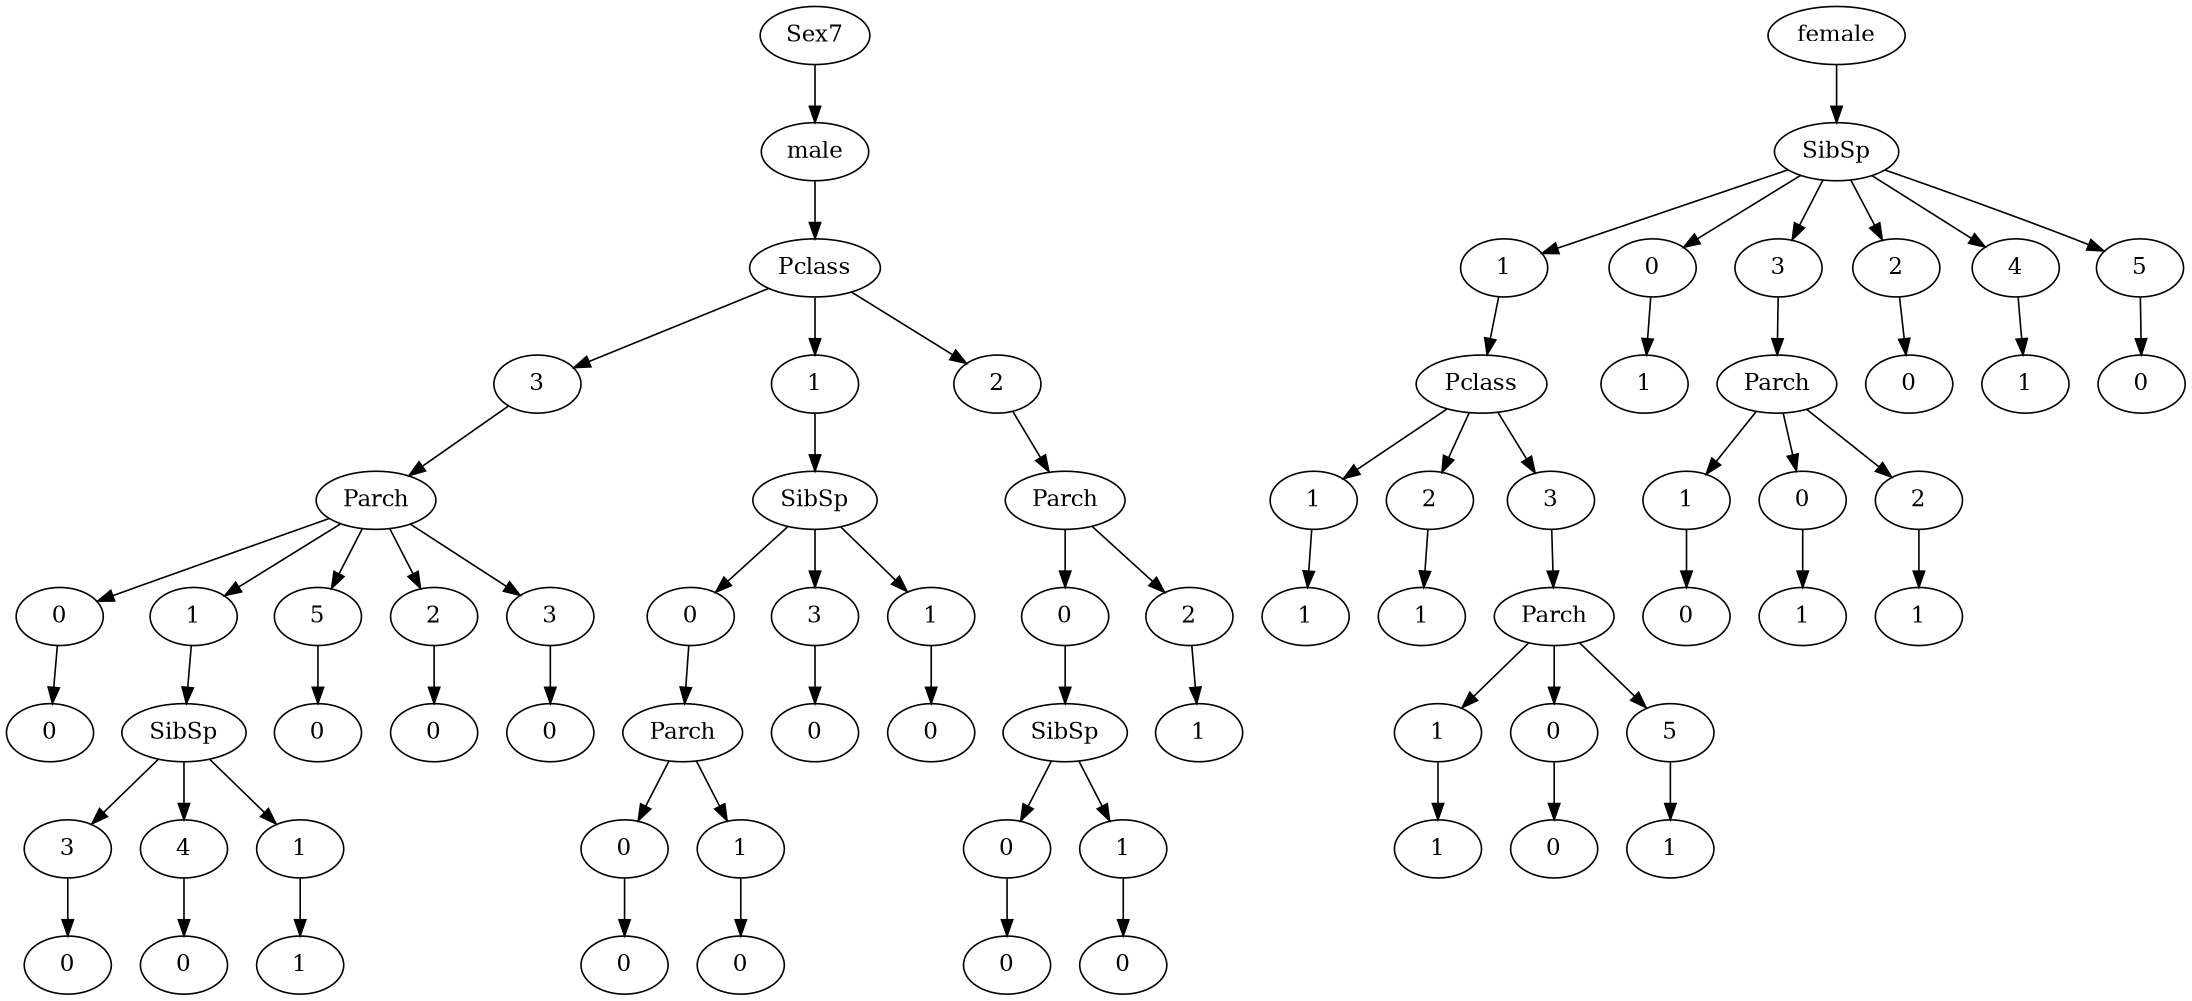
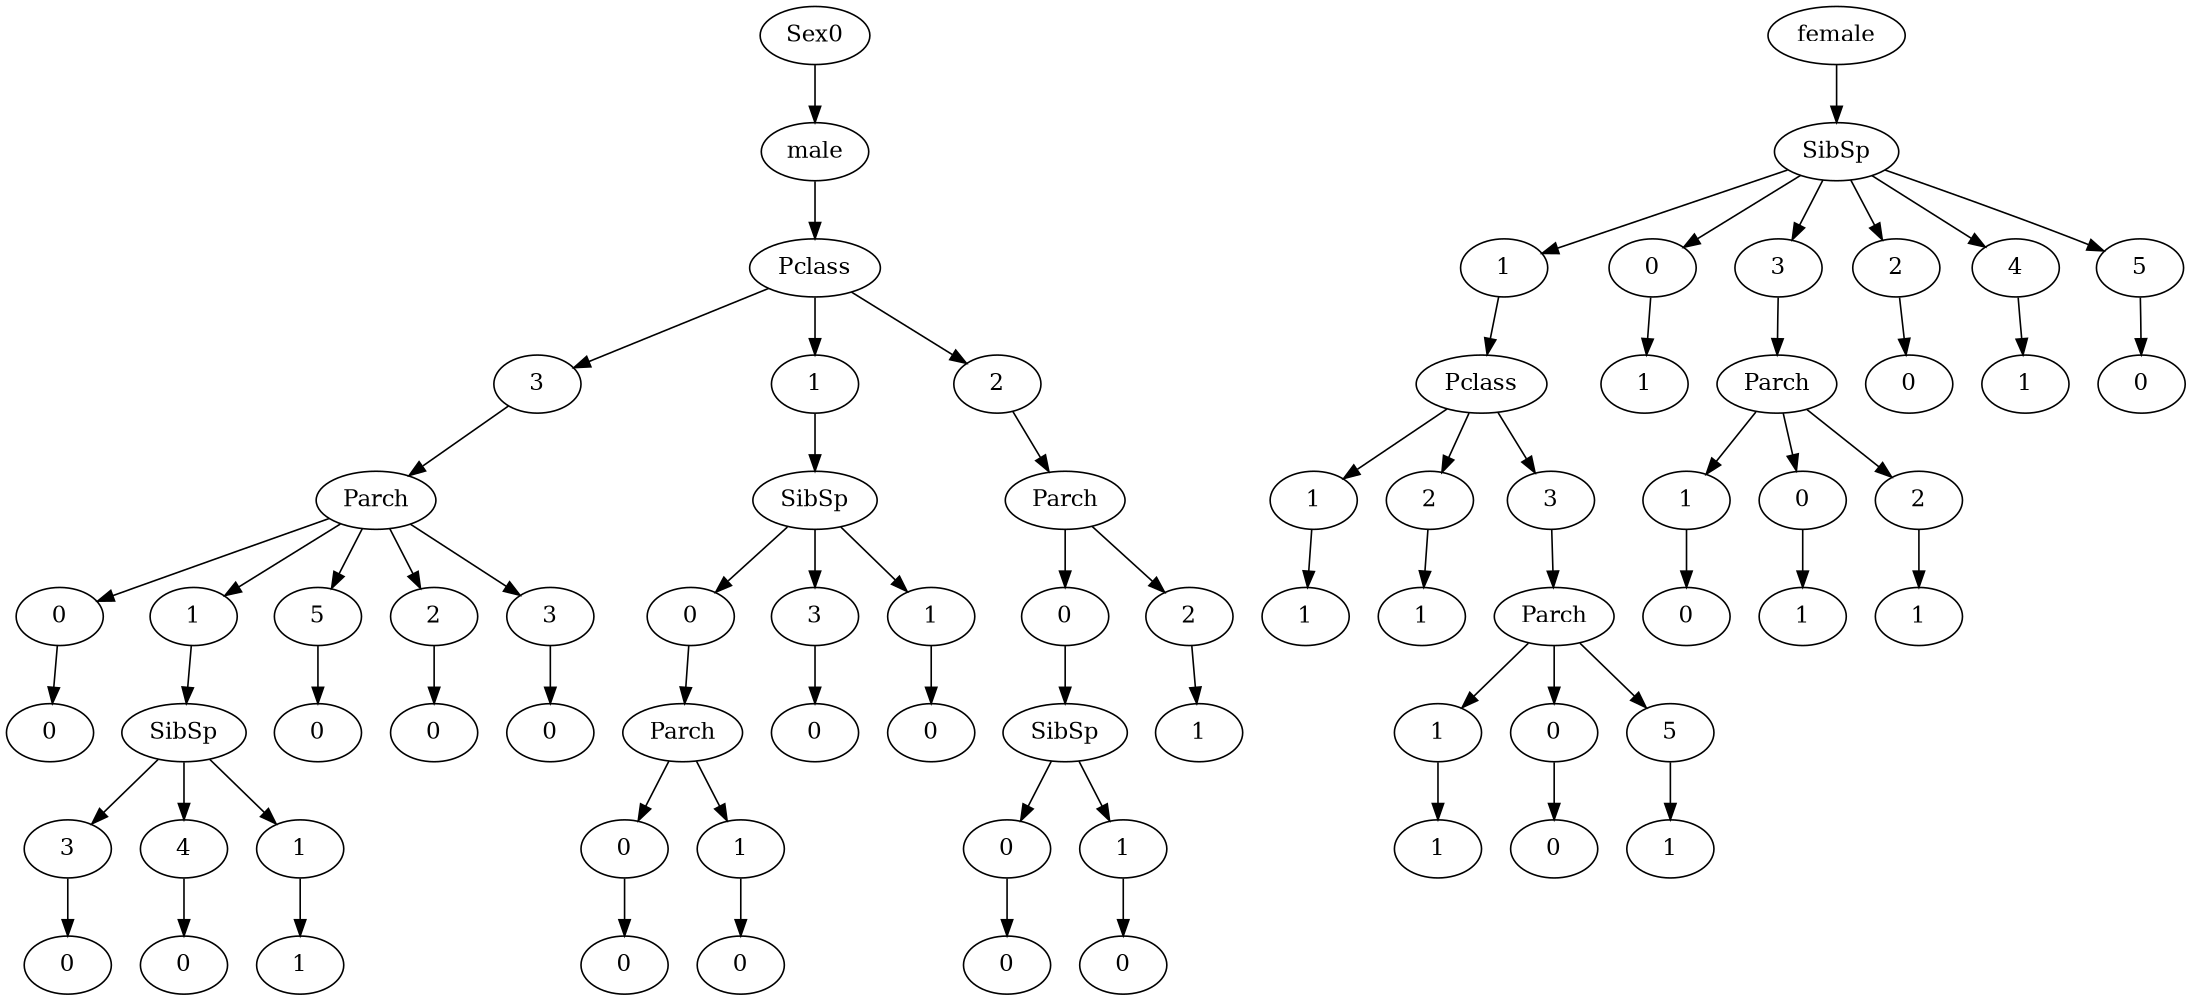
node "Sex7": label "Sex7" -> "Sex0"
